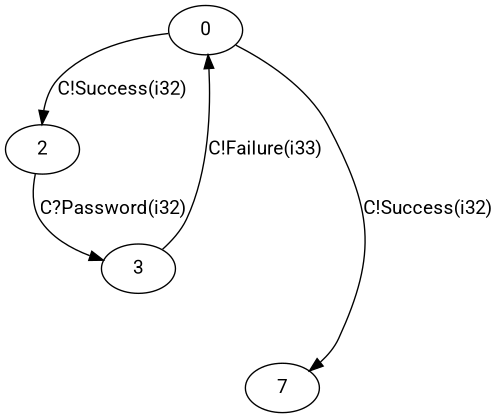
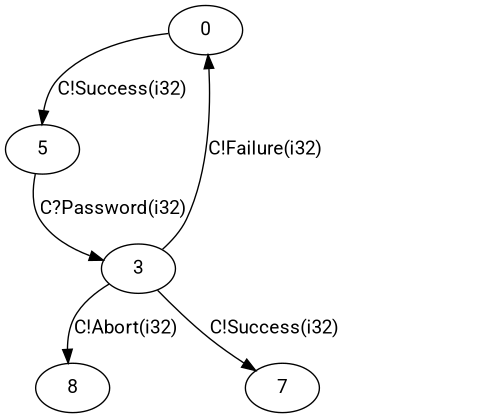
node "2": label "2" -> "5"
edge "3" -> "0": label "C!Failure(i33)" -> "C!Failure(i32)"
edge "0" -> "7": now "3" -> "7"
node "8": added
